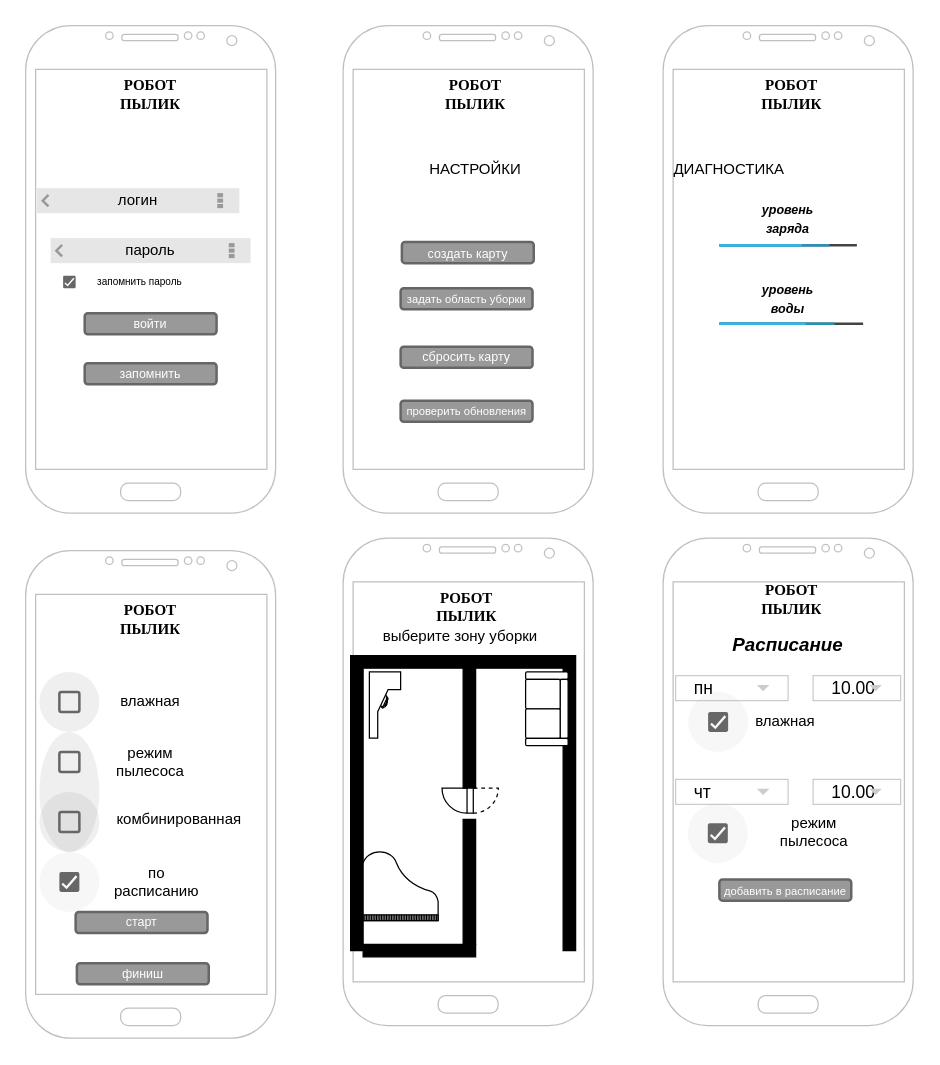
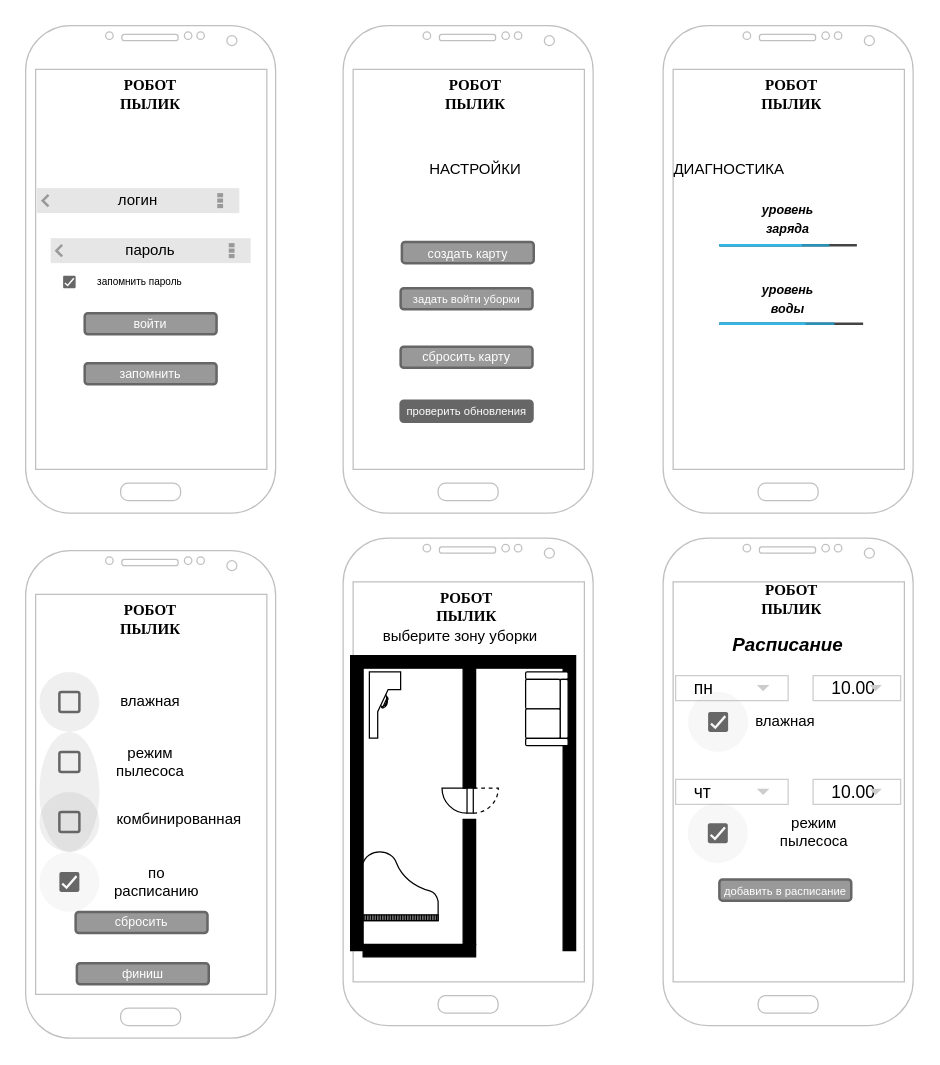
node "задать область уборки": label "задать область уборки" -> "задать войти уборки"
node "проверить обновления": fillcolor #999999 -> #666666
node "старт": label "старт" -> "сбросить"
